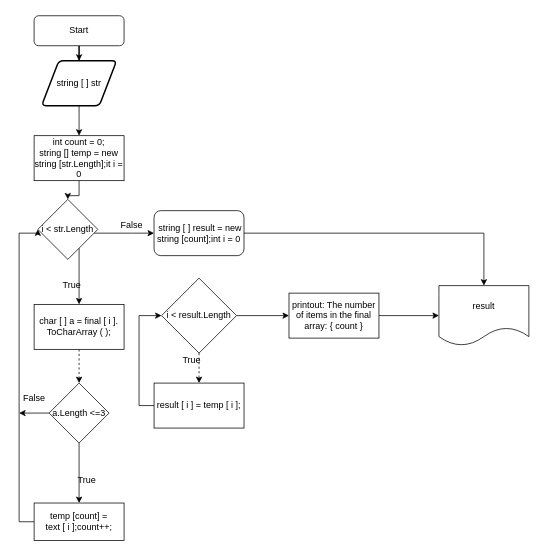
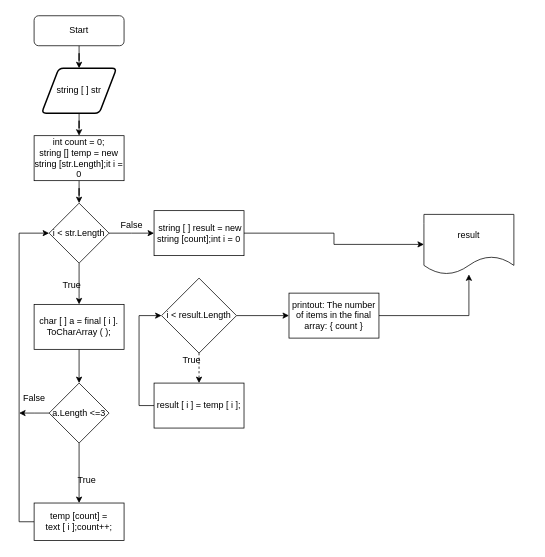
node "string [ ] str": moved (79, 83) -> (79, 90)
node "i < str.Length": moved (68, 229) -> (79, 233)
node "string [ ] result = new string [count];int i = 0": shape rounded rectangle -> rectangle
node "result": moved (484, 315) -> (469, 244)
edge "char [ ] a = final [ i ]. ToCharArray ( );" -> "a.Length <=3": style dashed -> solid
